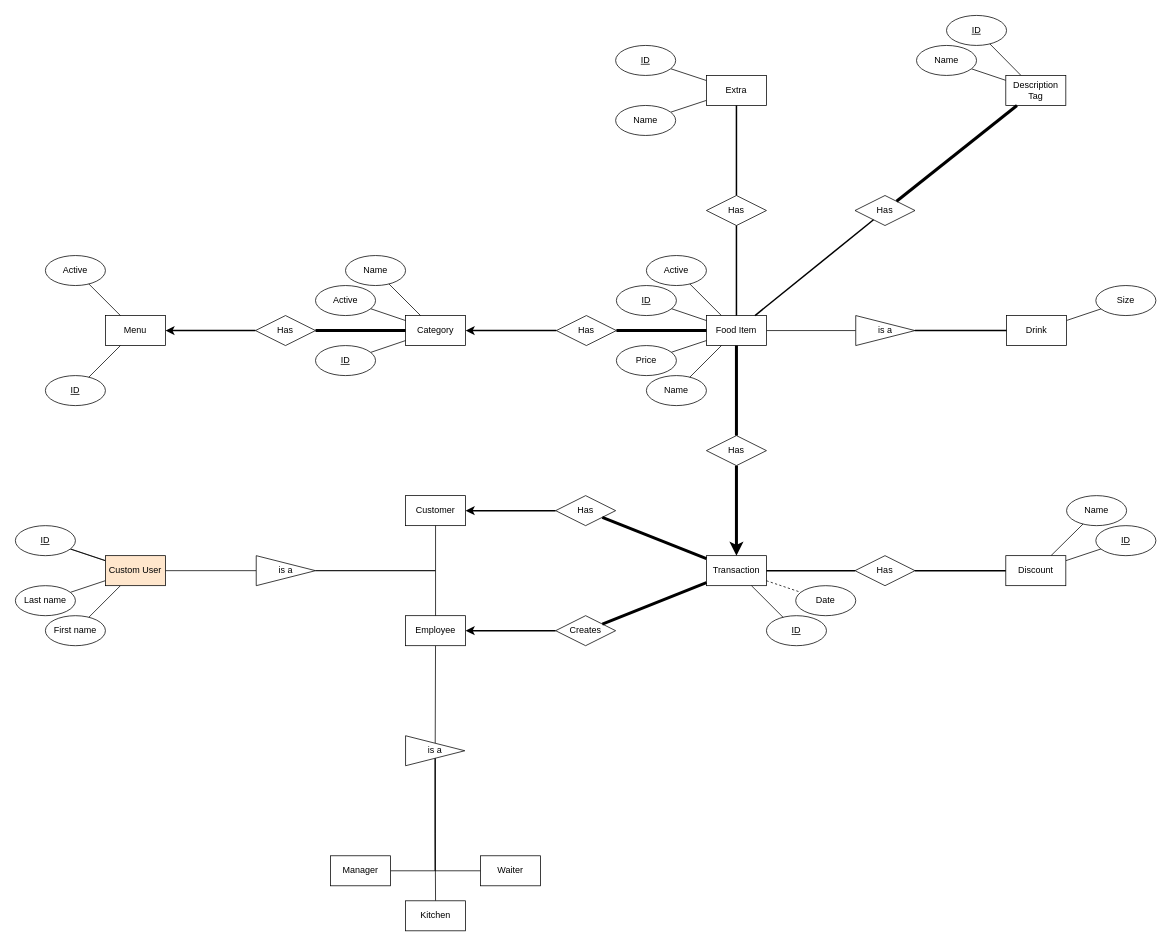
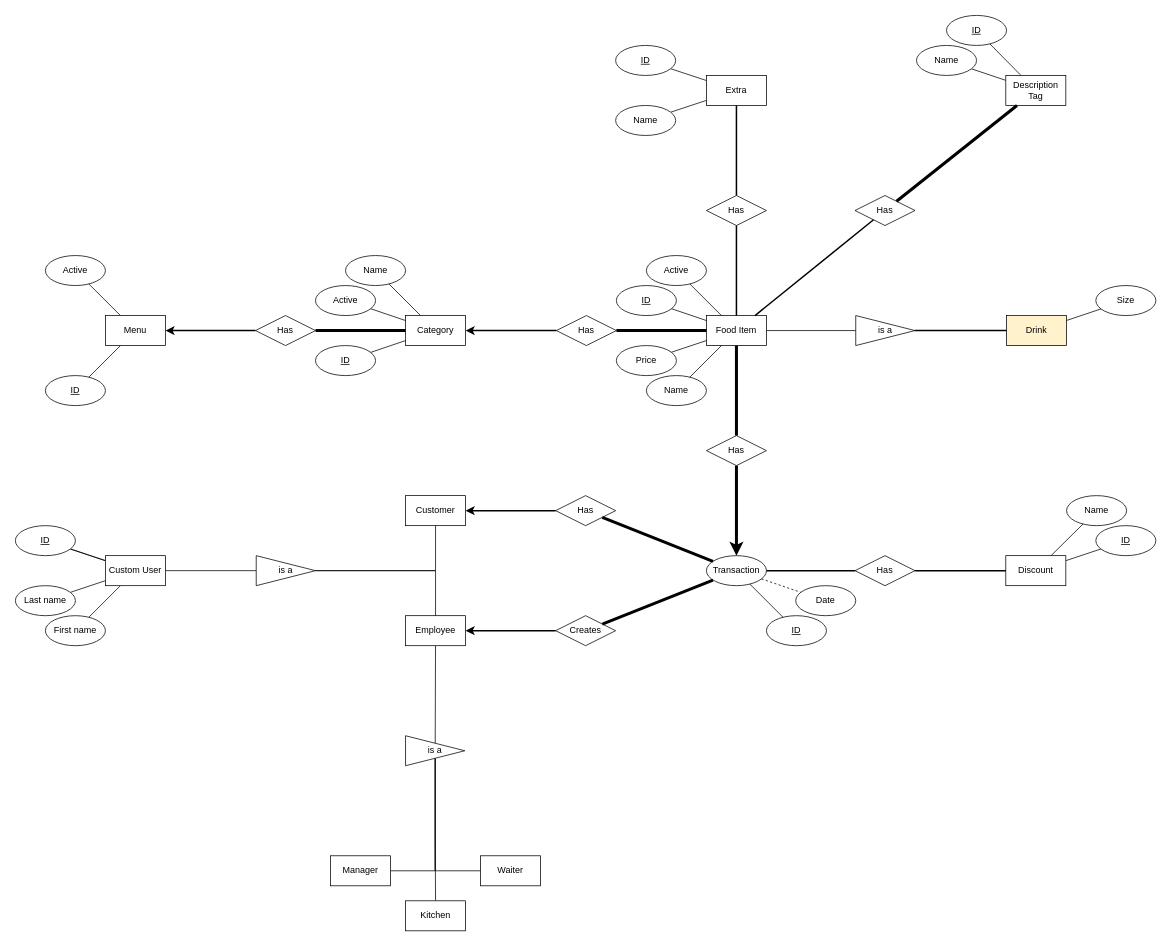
node "Drink": fillcolor #ffffff -> #fff2cc
node "Custom User": fillcolor #ffe6cc -> #ffffff
node "Transaction": shape rectangle -> ellipse
